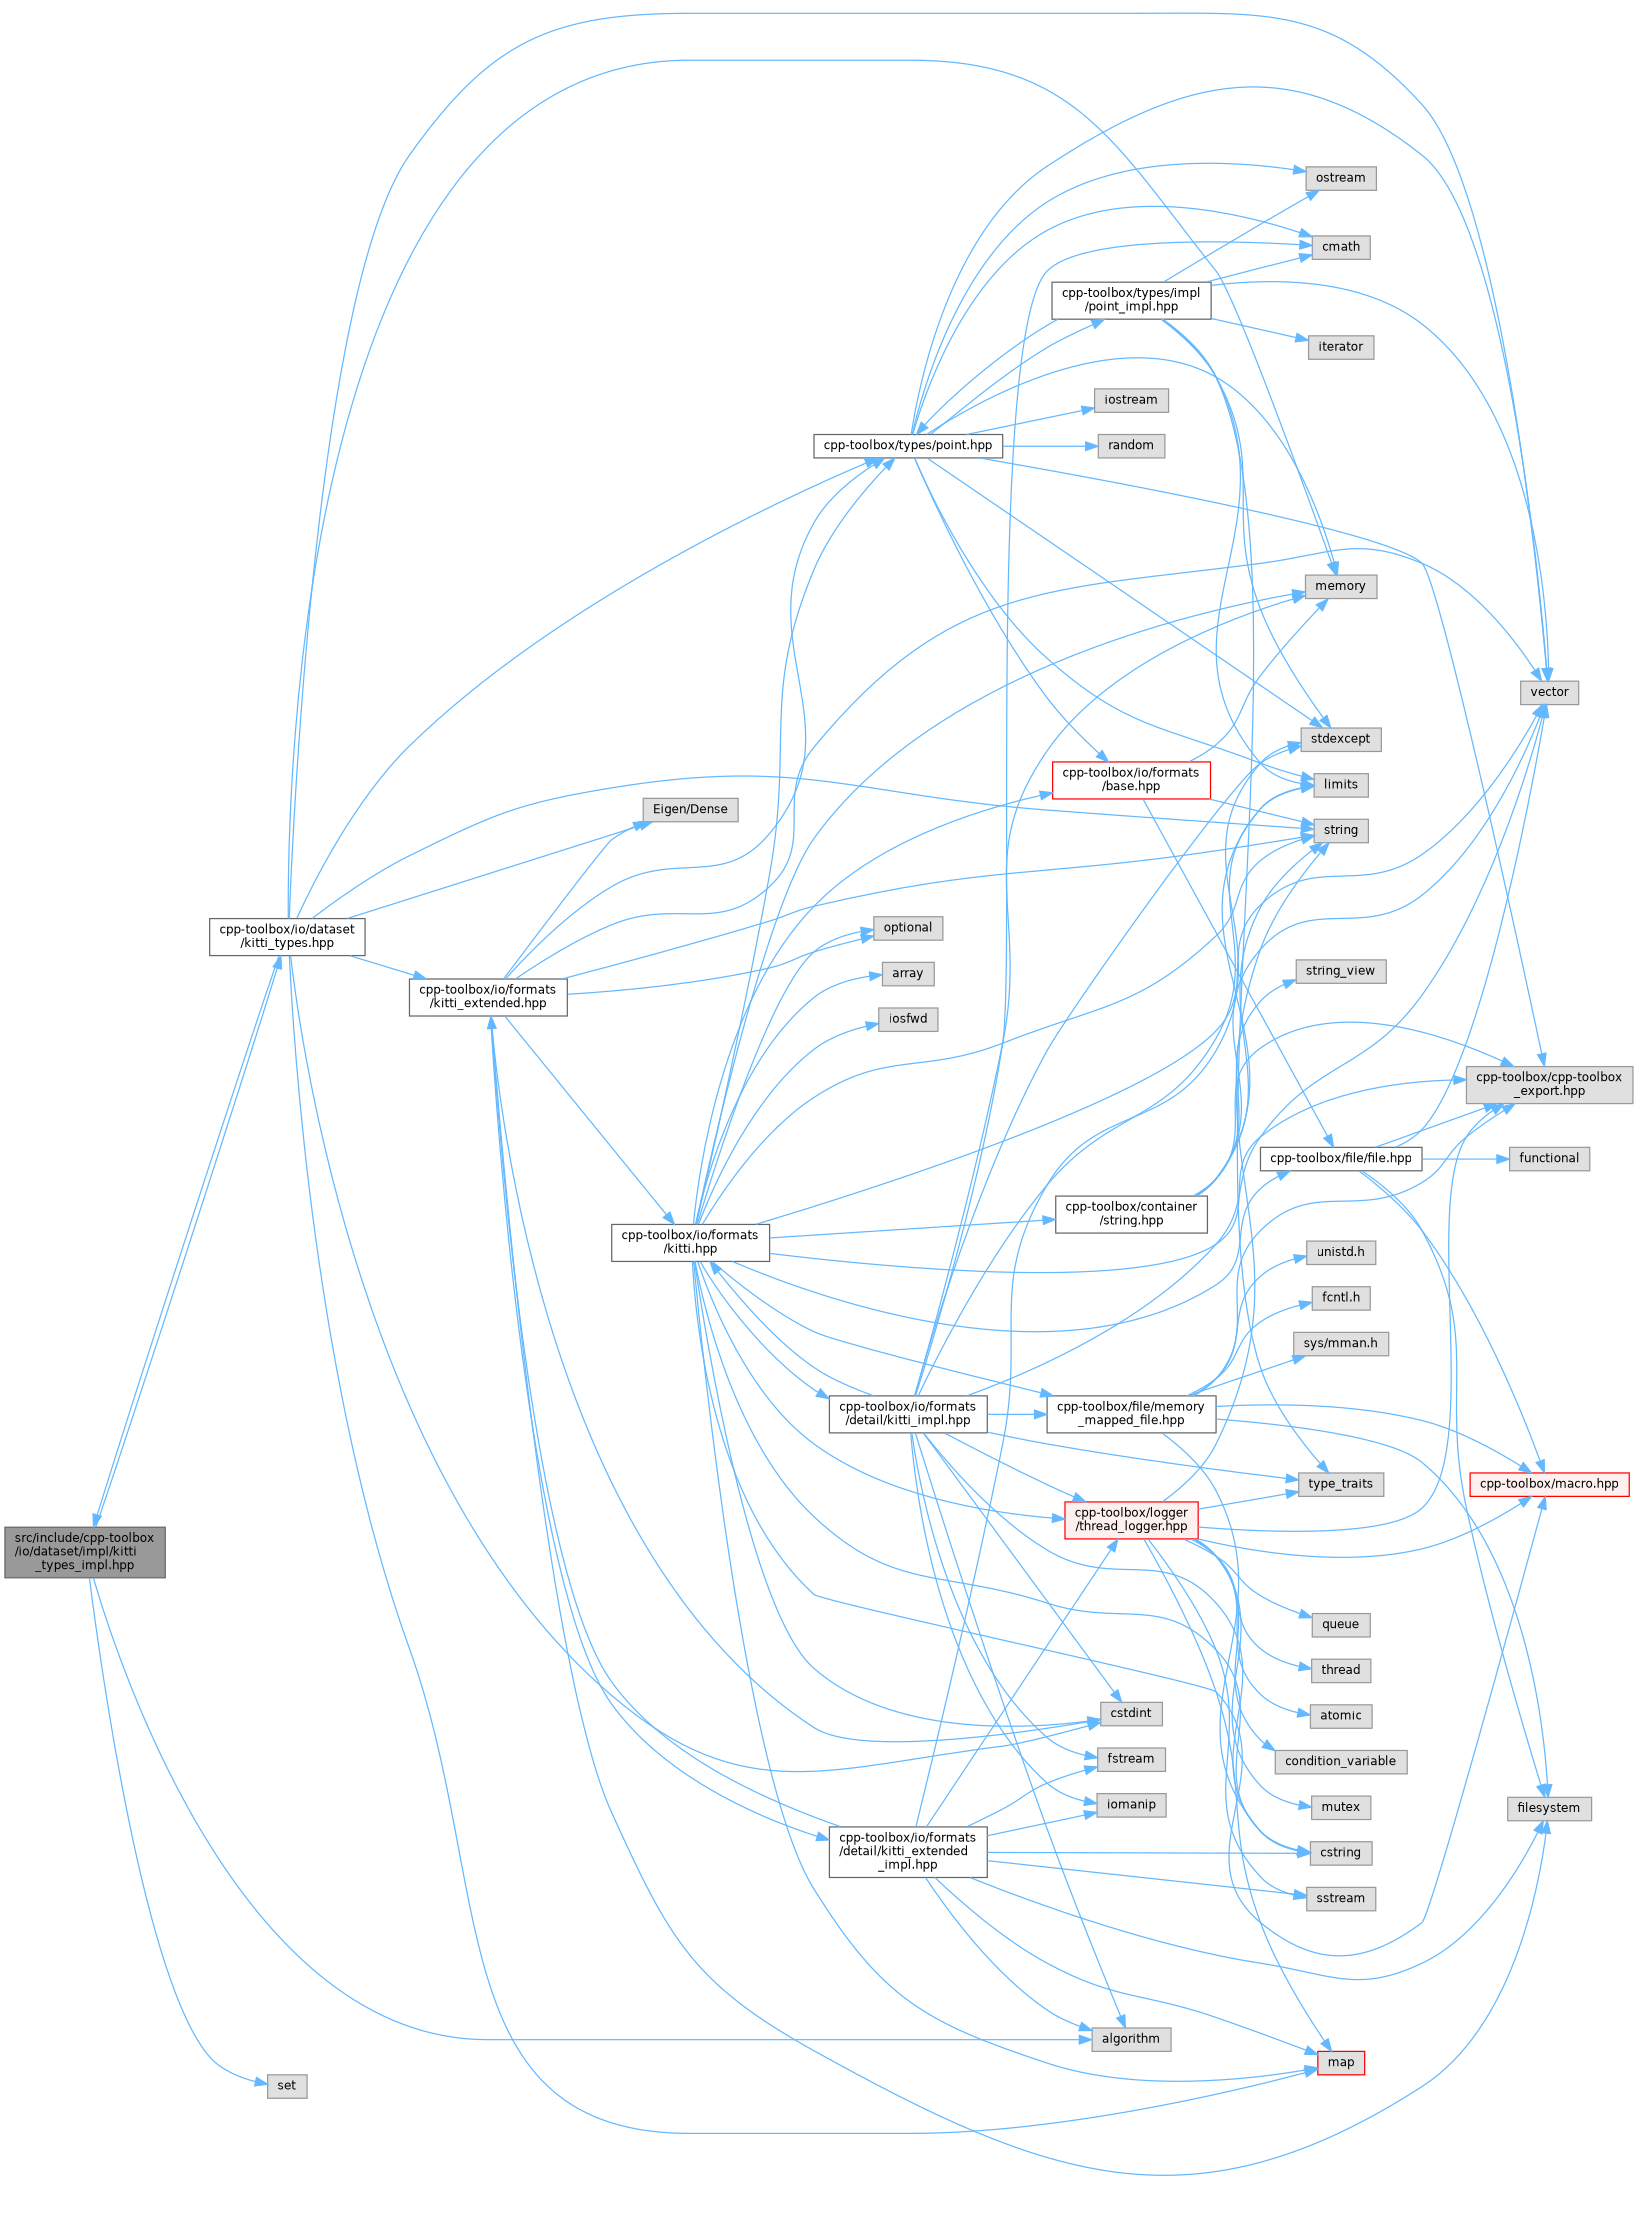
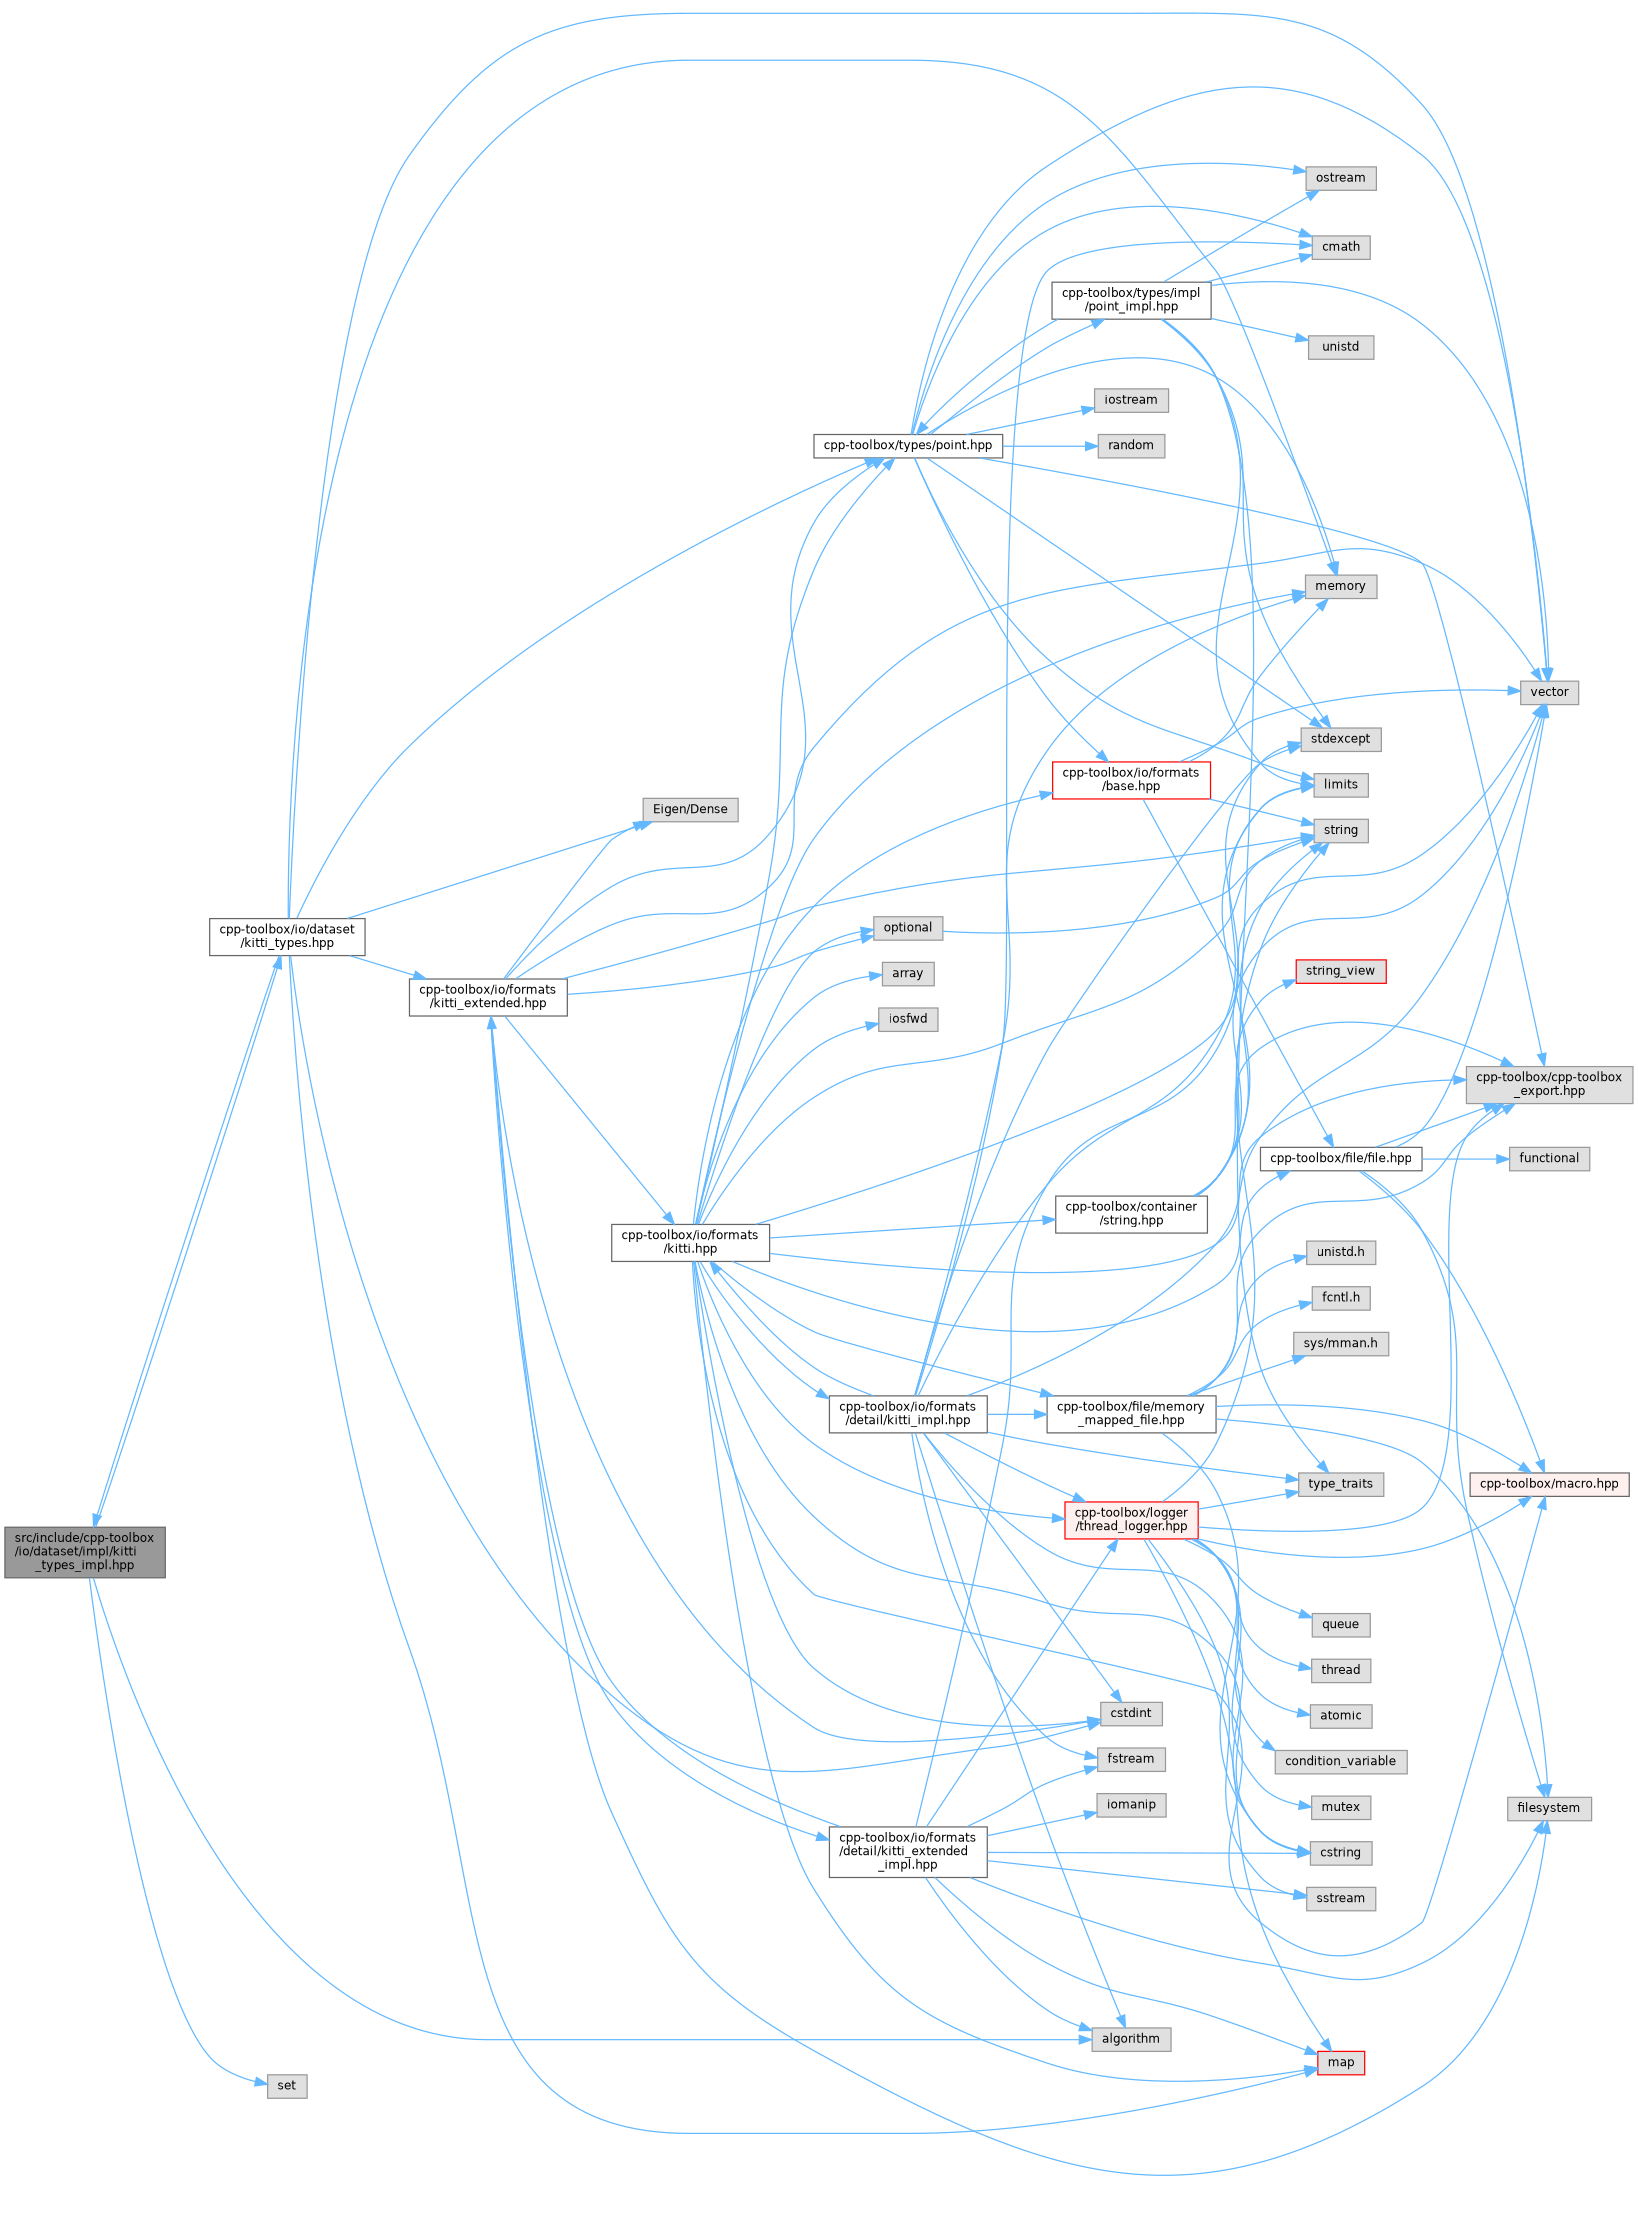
node "iterator": label "iterator" -> "unistd"
edge "cpp-toolbox/io/formats /base.hpp" -> "vector": added
edge "cpp-toolbox/io/dataset /kitti_types.hpp" -> "string": now "optional" -> "string"
node "string_view": color grey60 -> red
node "cpp-toolbox/macro.hpp": color red -> grey40
edge "cpp-toolbox/io/formats /detail/kitti_impl.hpp" -> "iomanip": removed
